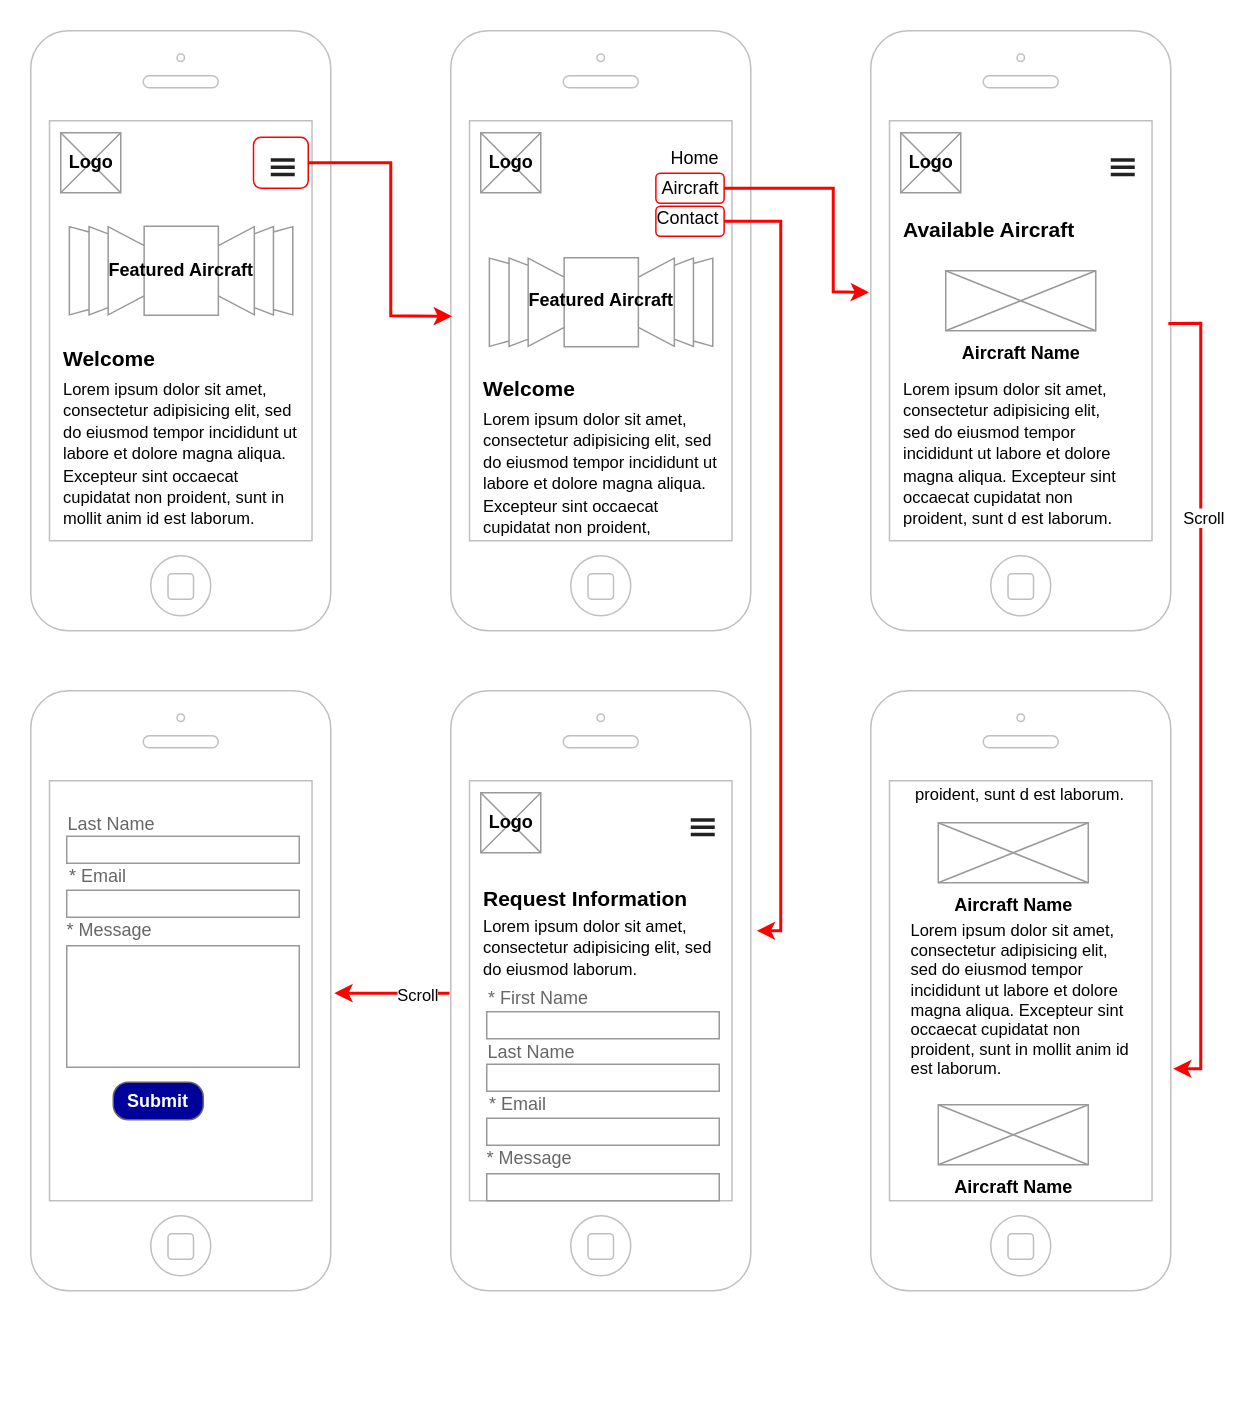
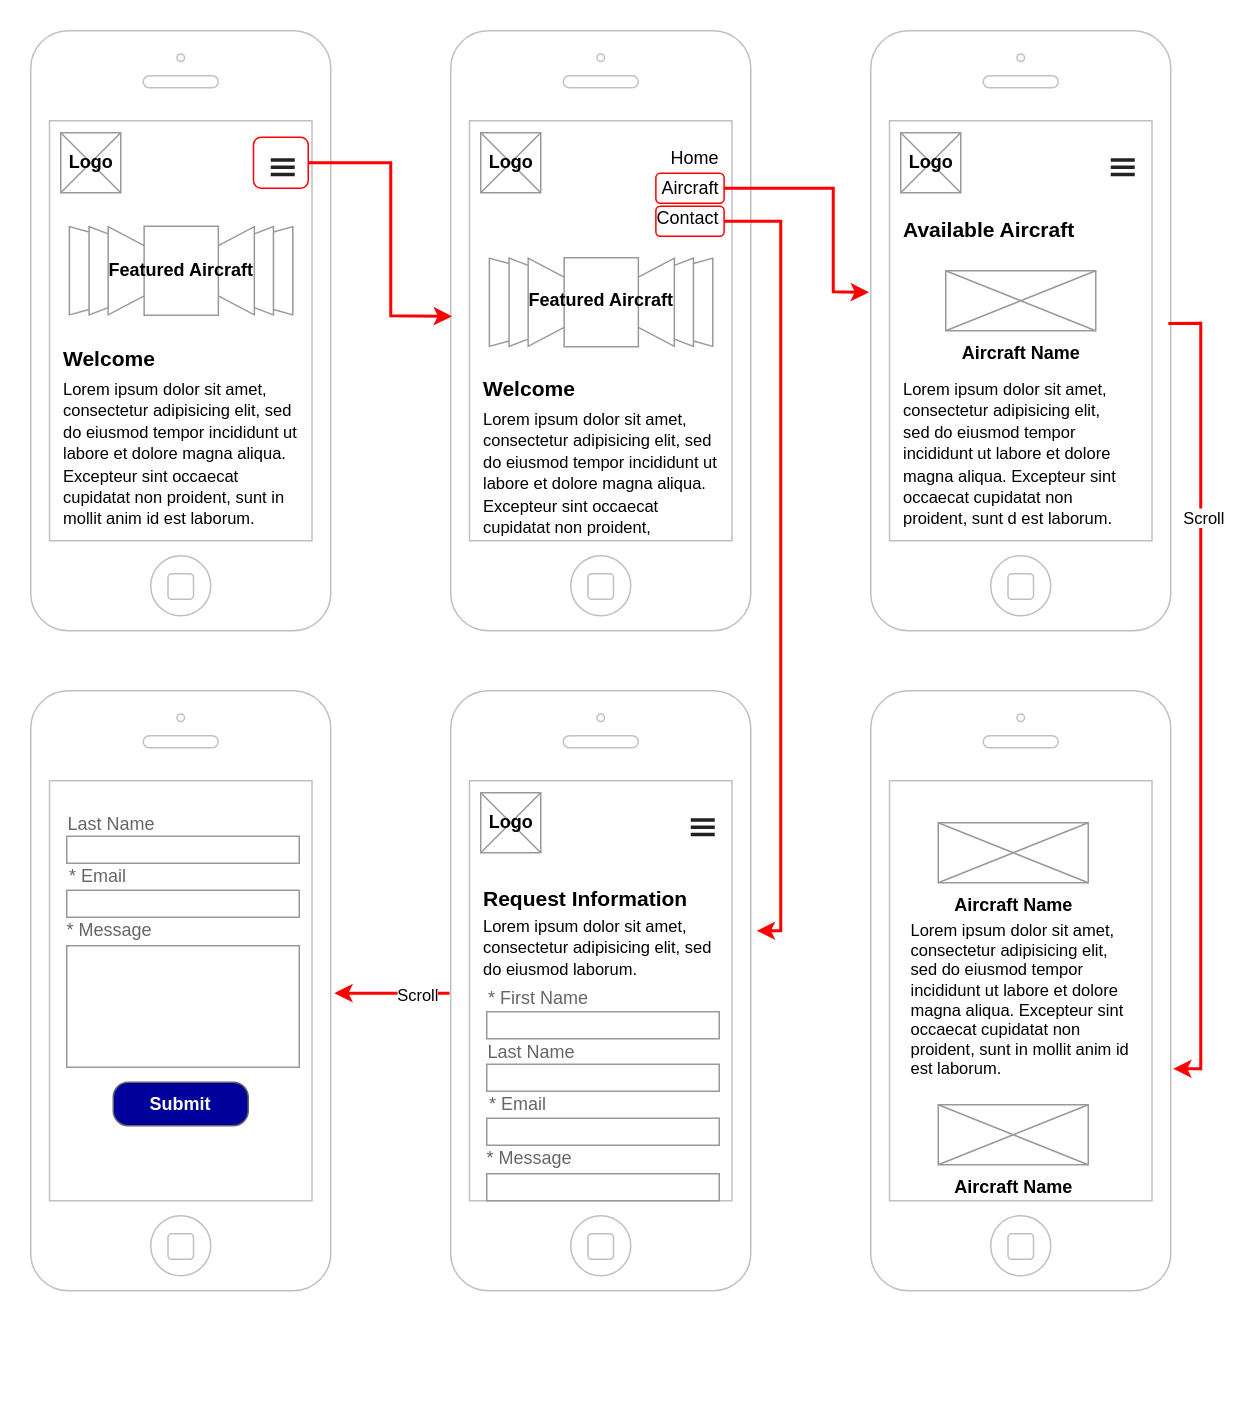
node "proident, sunt d est laborum.": removed
node "Submit": size 90x38 -> 135x44
